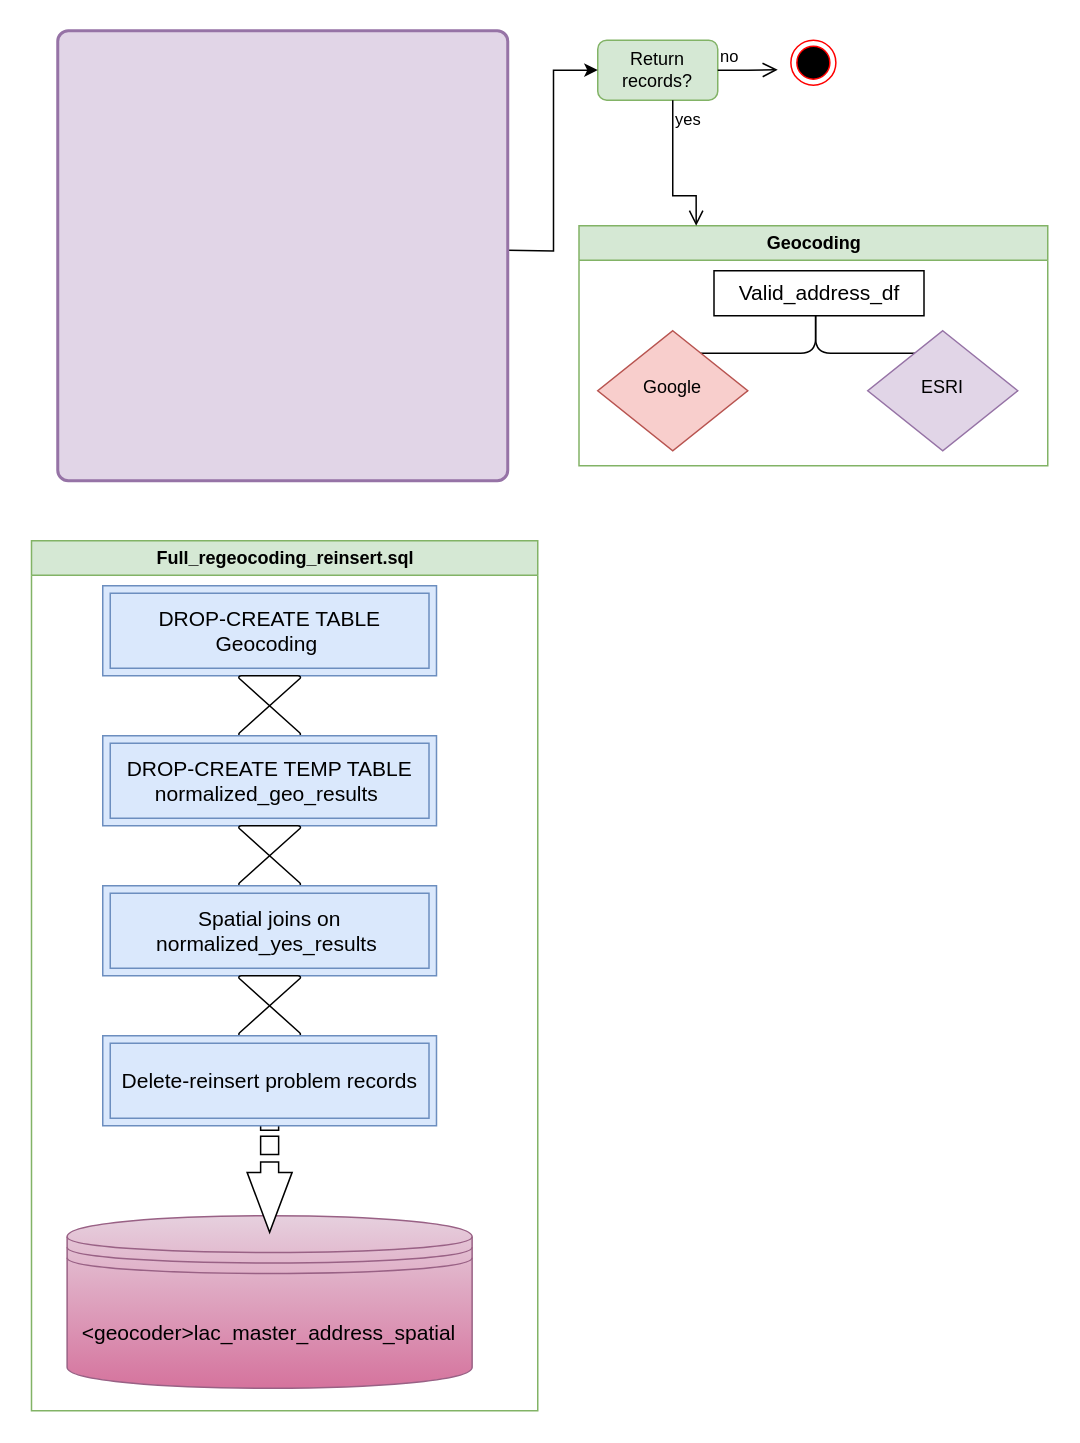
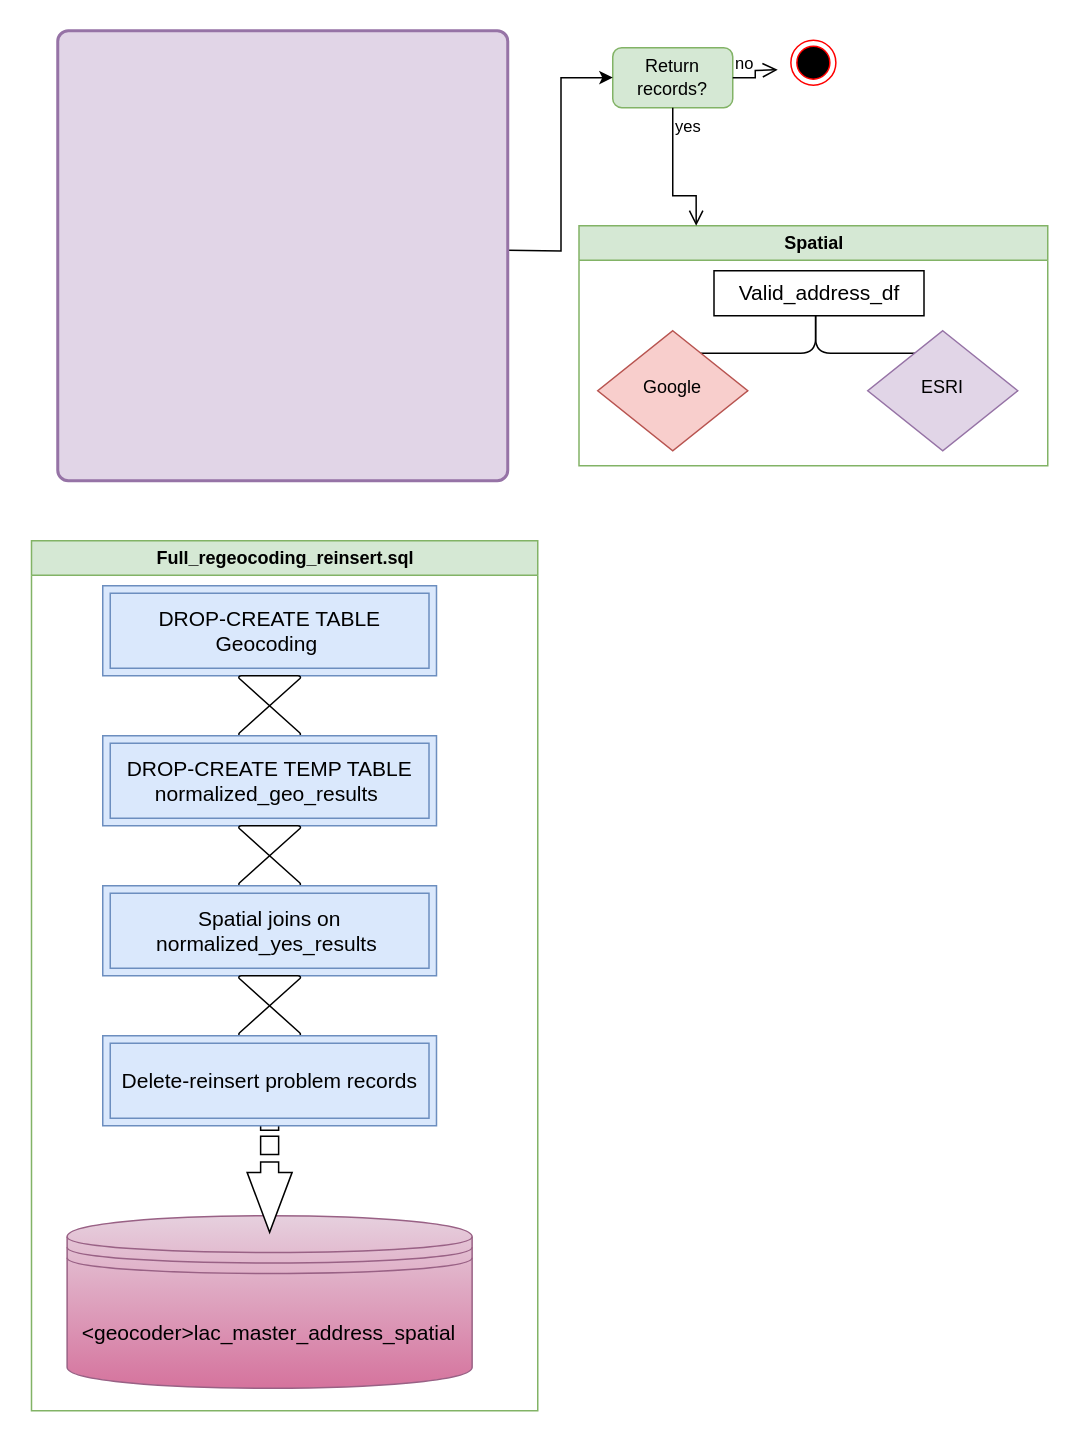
node "Return records?": moved (658, 70) -> (673, 78)
node "Geocoding": label "Geocoding" -> "Spatial"
